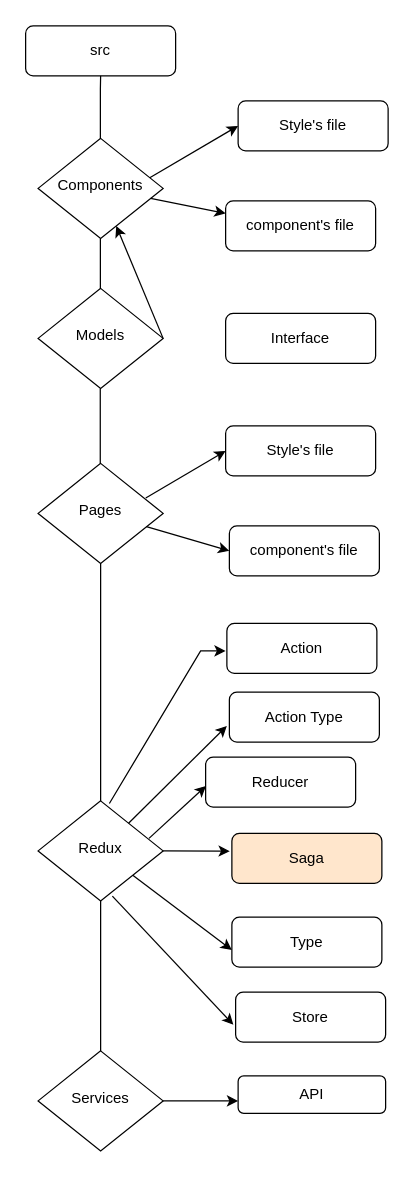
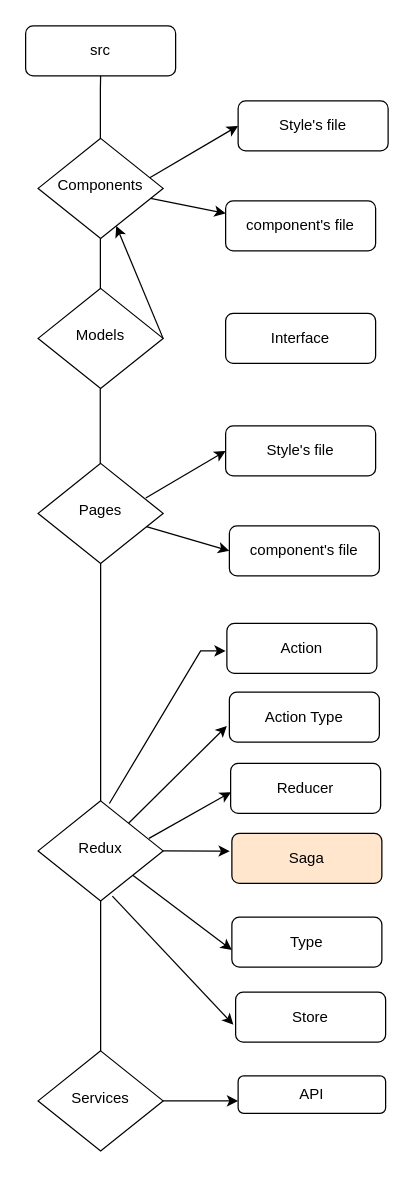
node "Reducer": moved (281, 782) -> (306, 788)
